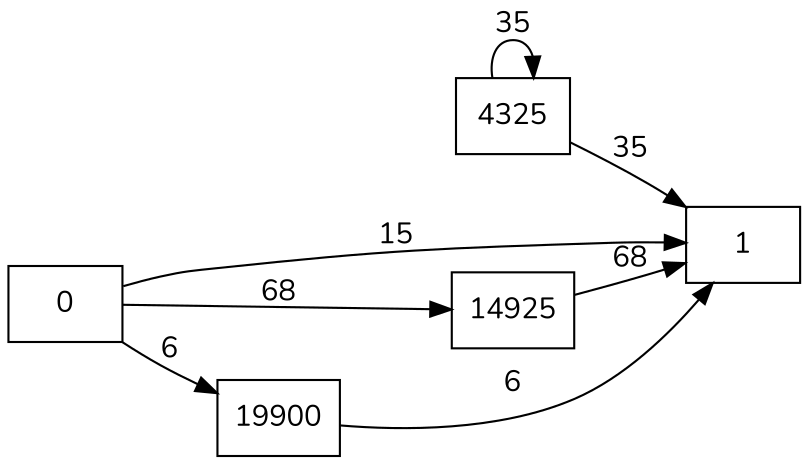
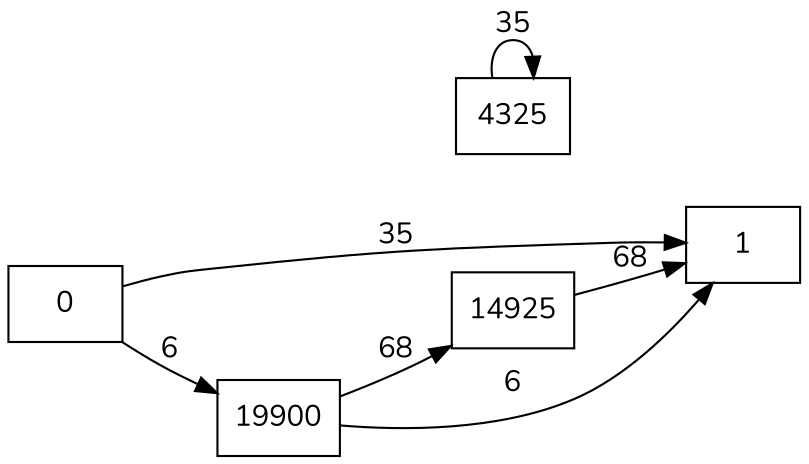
edge "4325" -> "1": removed, label "35"
edge "0" -> "1": label "15" -> "35"
edge "0" -> "14925": now "19900" -> "14925"
